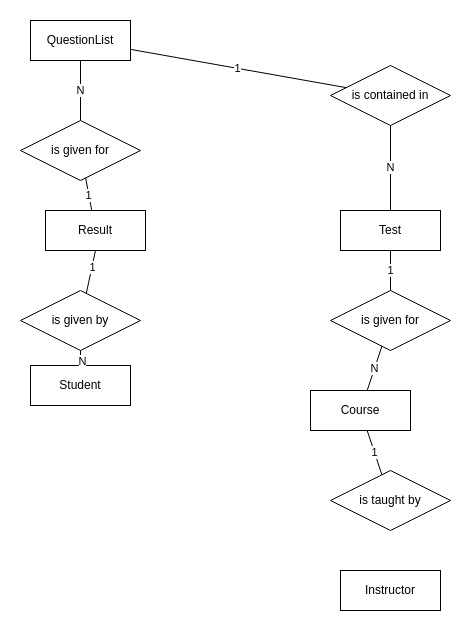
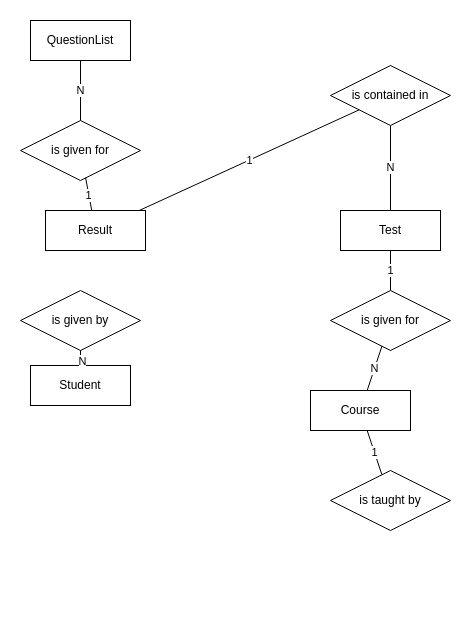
edge "QuestionList" -- "is contained in": now "Result" -- "is contained in"
edge "Result" -- "is given by": removed, label "1"
node "Instructor": removed
